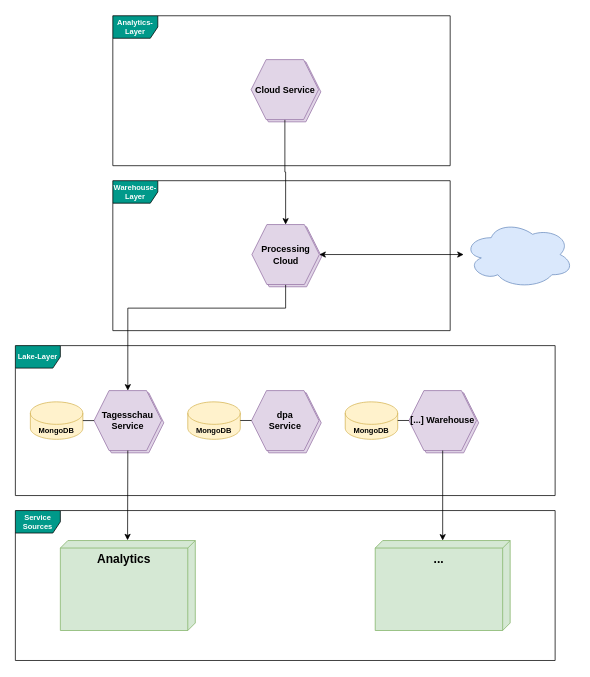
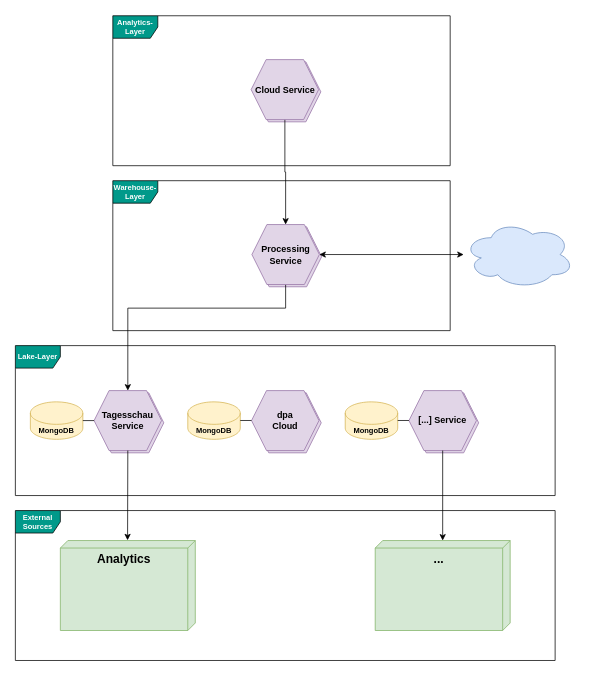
node "Processing Cloud": label "Processing Cloud" -> "Processing Service"
node "dpa Service": label "dpa Service" -> "dpa Cloud"
node "[...] Warehouse": label "[...] Warehouse" -> "[...] Service"
node "Service Sources": label "Service Sources" -> "External Sources"
